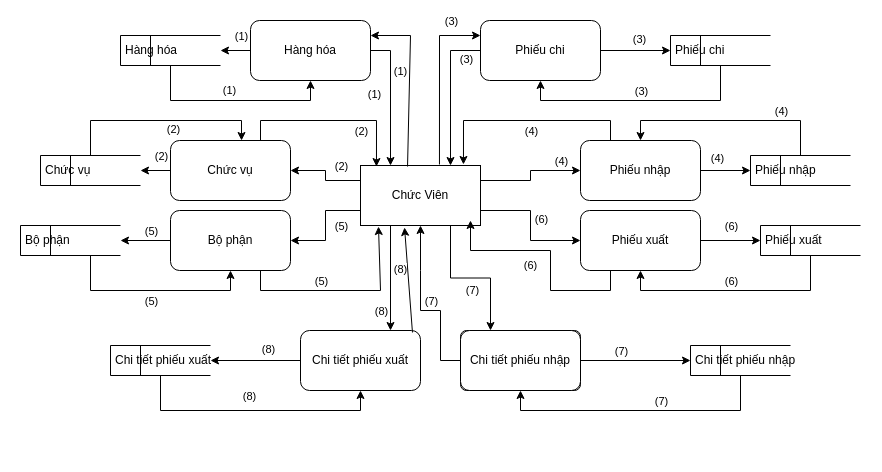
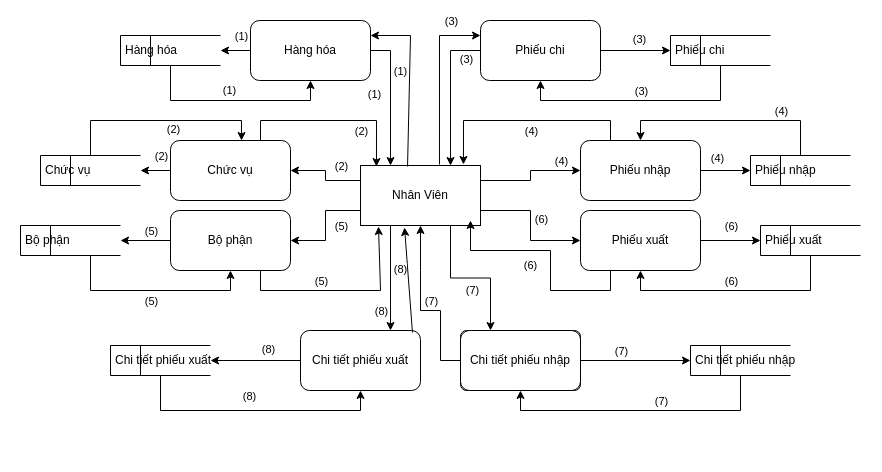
node "Chức Viên": label "Chức Viên" -> "Nhân Viên"
